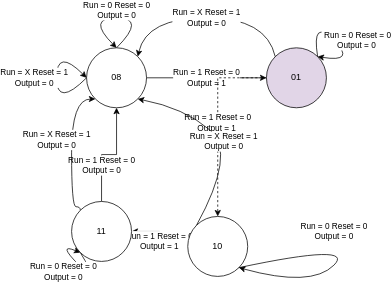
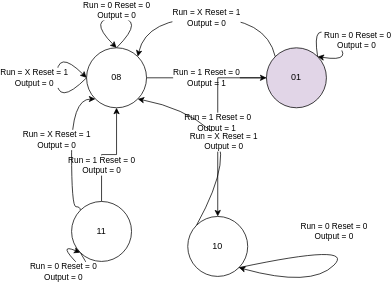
edge "01" -> "10": style dashed -> solid
edge "10" -> "11": removed, label "Run = 1 Reset = 0 Output = 1"
